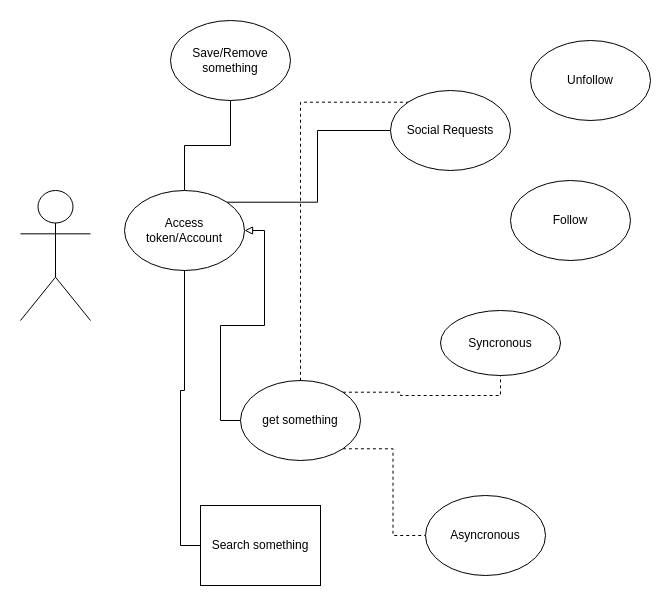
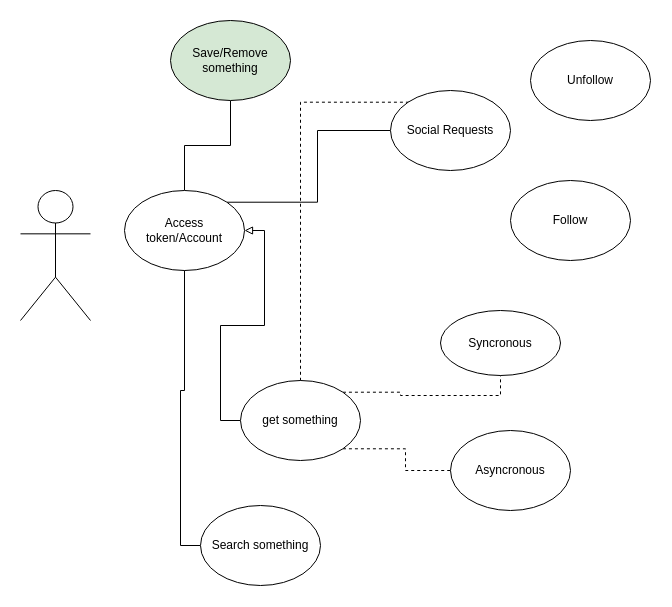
node "Save/Remove something": fillcolor #ffffff -> #d5e8d4
node "Asyncronous": moved (486, 536) -> (511, 471)
node "Search something": shape rectangle -> ellipse
